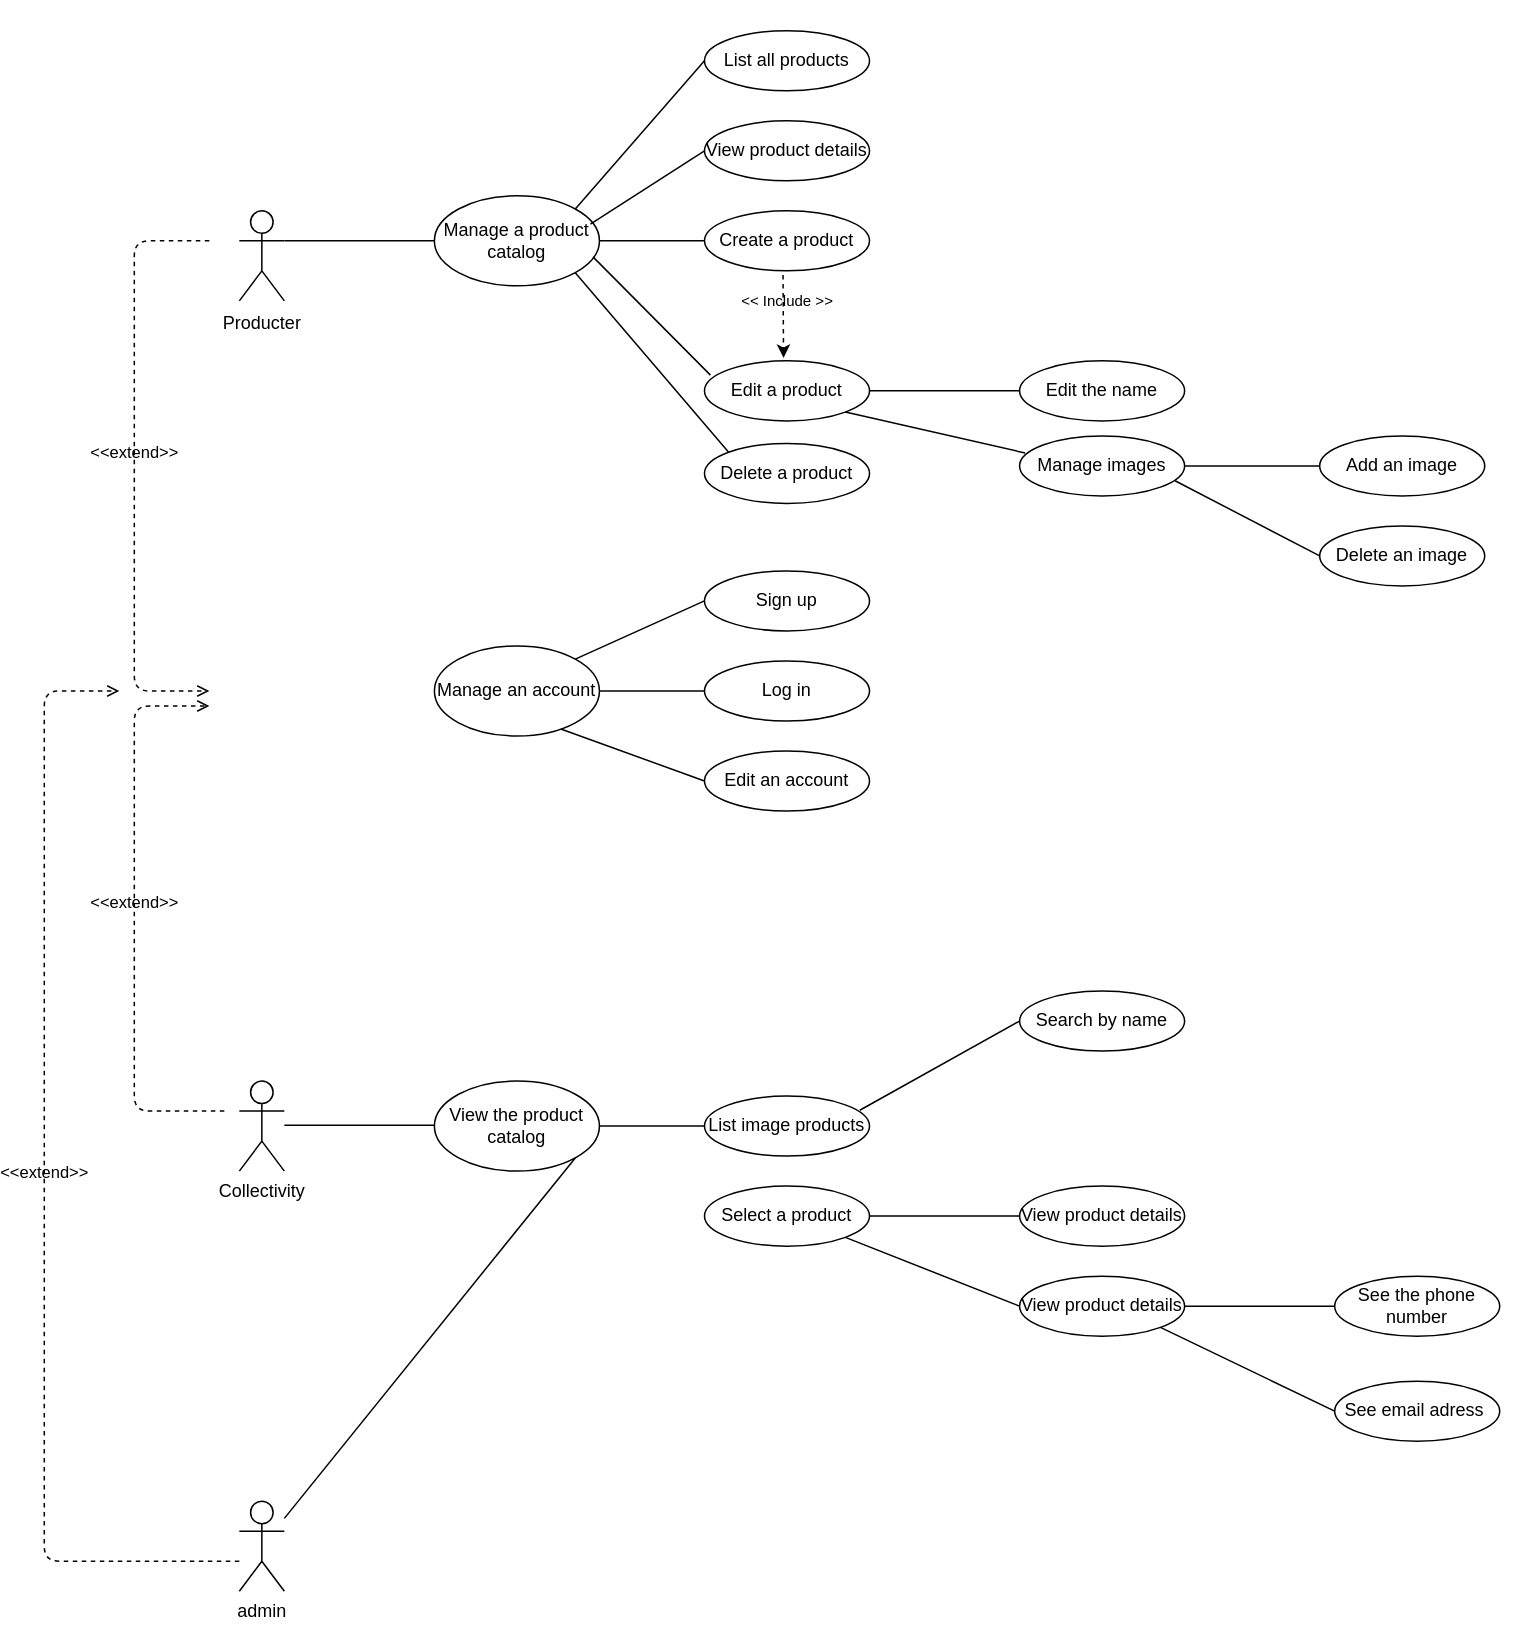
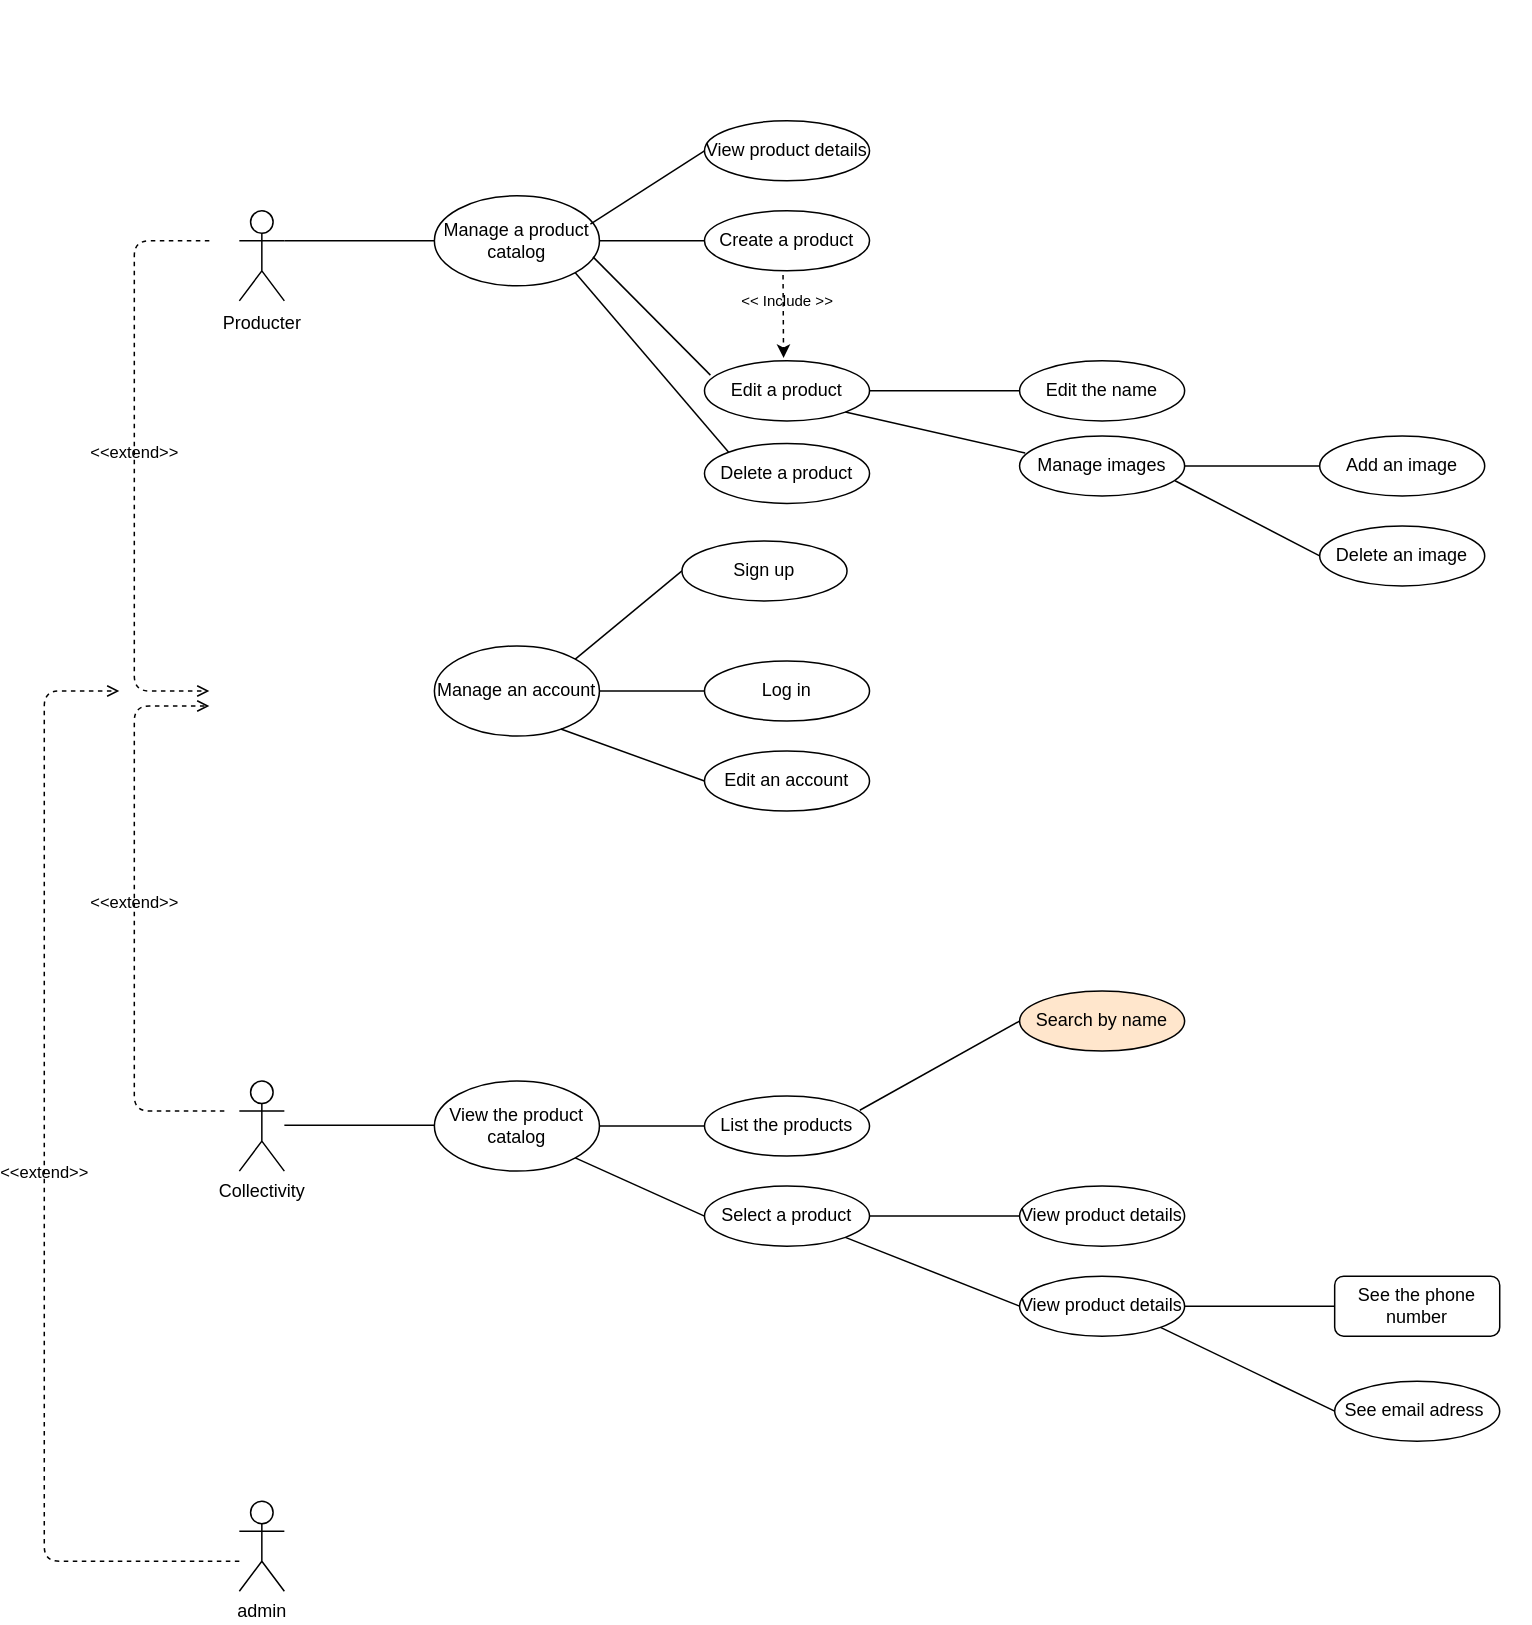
node "List all products": removed
edge "List all products" -- "Manage a product catalog": removed
node "Sign up": moved (787, 601) -> (764, 571)
node "Search by name": fillcolor #ffffff -> #ffe6cc
node "List image products": label "List image products" -> "List the products"
node "See the phone number": shape ellipse -> rounded rectangle
edge "View the product catalog" -- "admin": now "View the product catalog" -- "Select a product"
